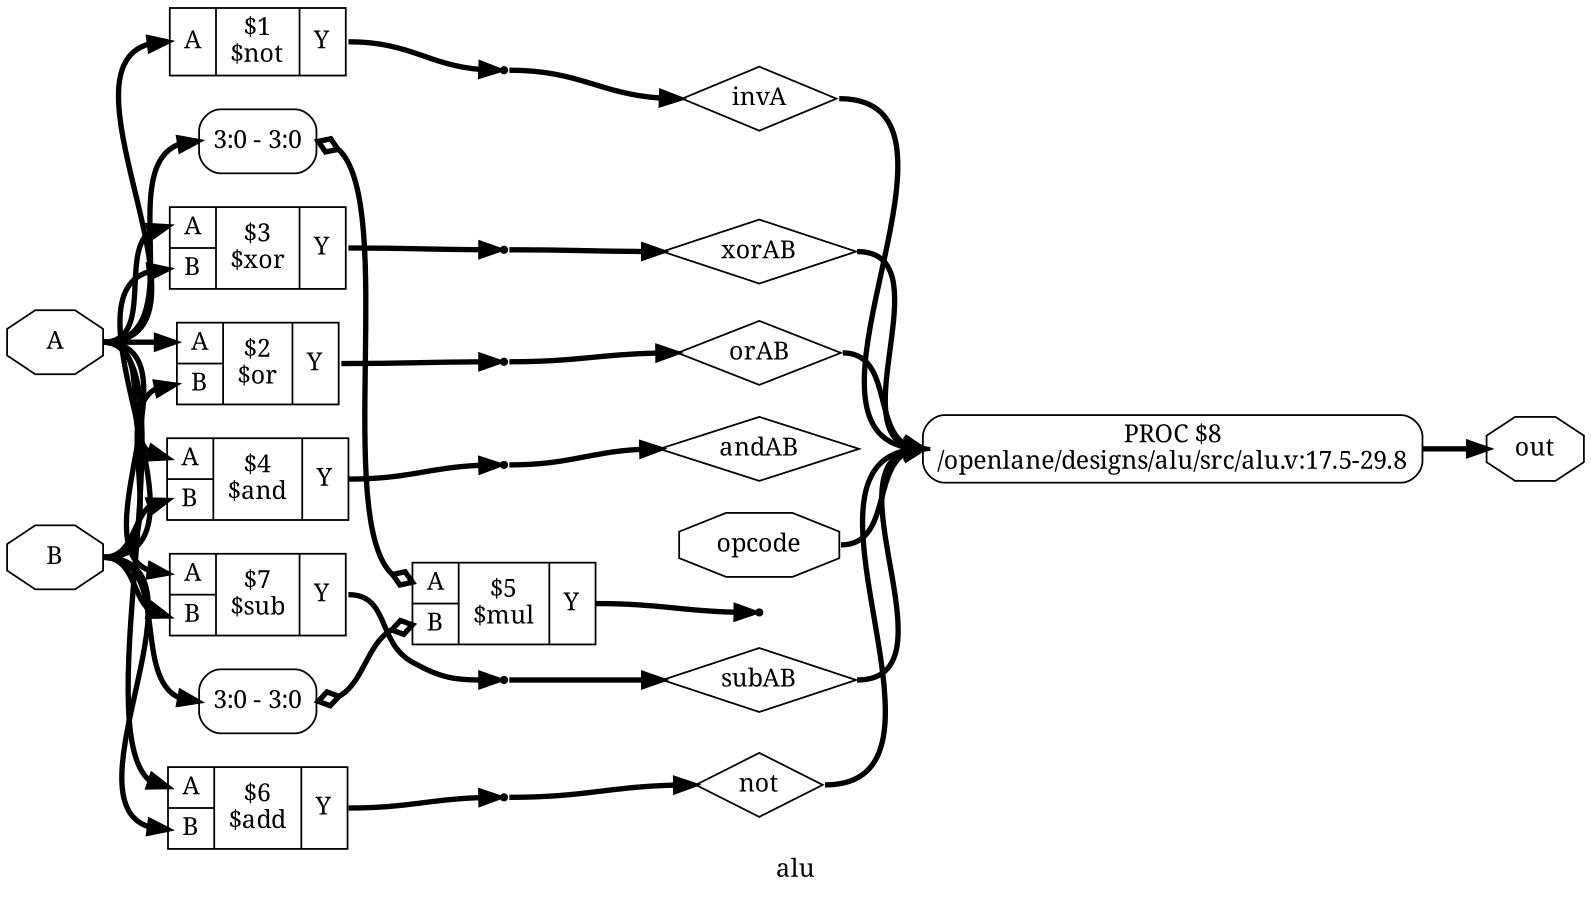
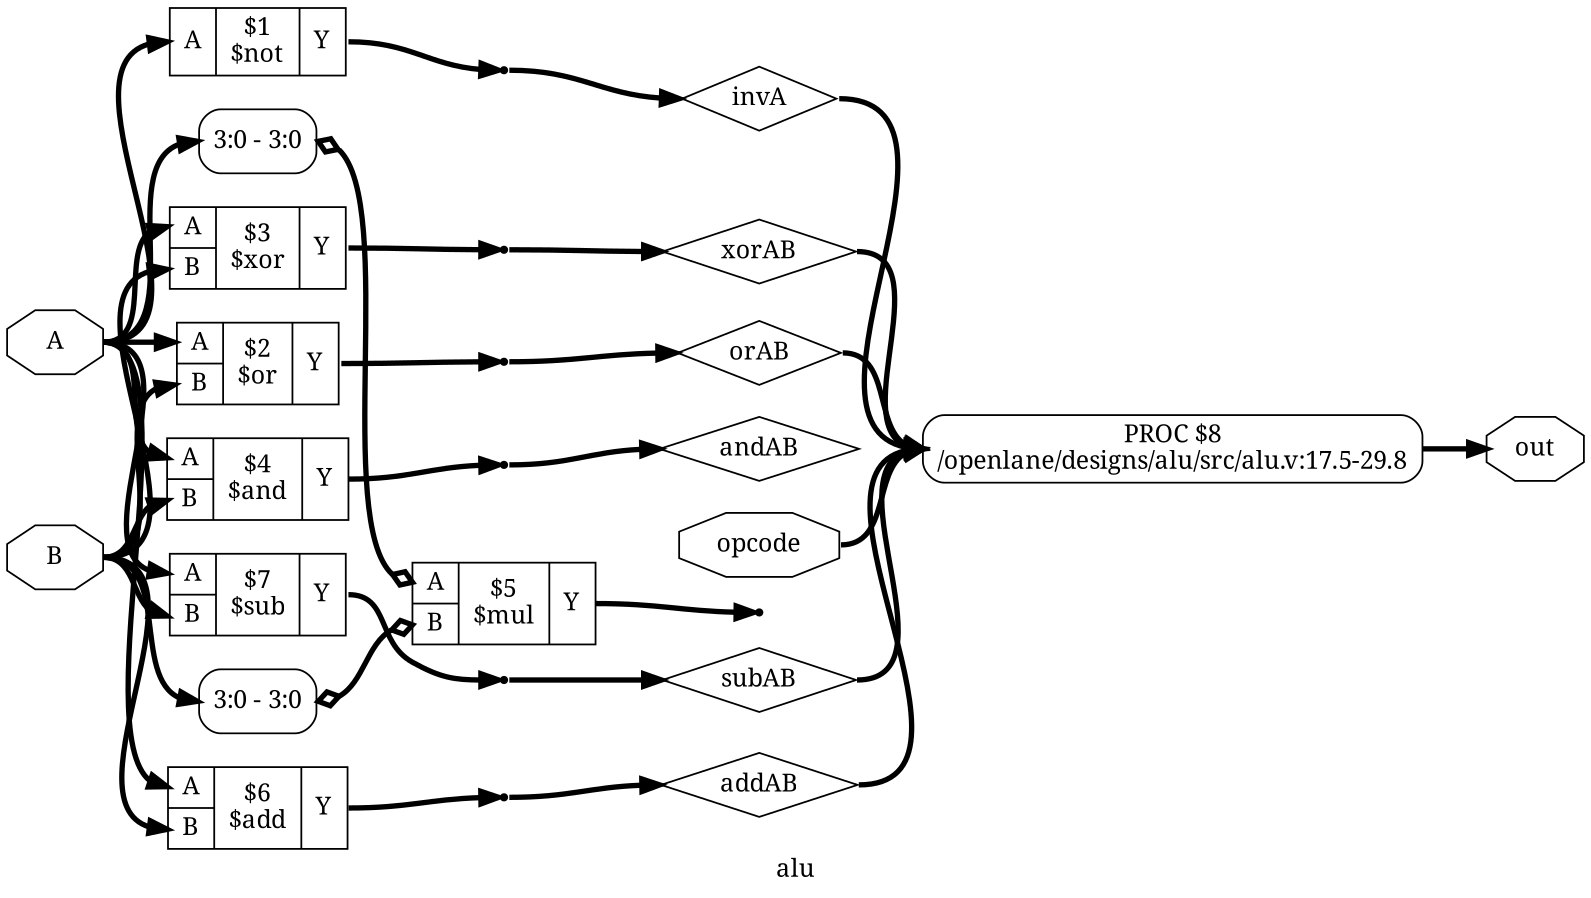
node "not": label "not" -> "addAB"
